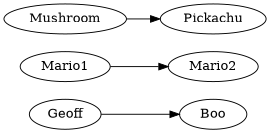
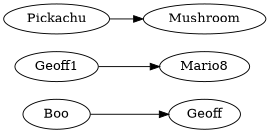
edge "Mushroom" -> "Pickachu": reversed
node "Mario1": label "Mario1" -> "Geoff1"
node "Mario2": label "Mario2" -> "Mario8"
edge "Geoff" -> "Boo": reversed
